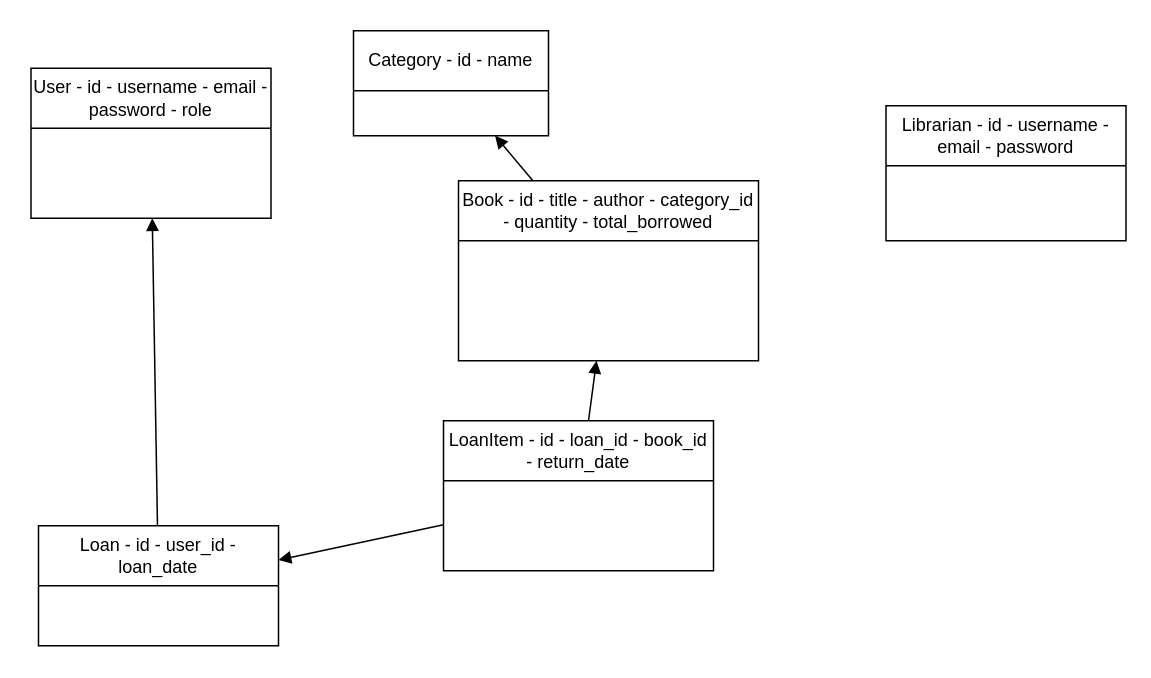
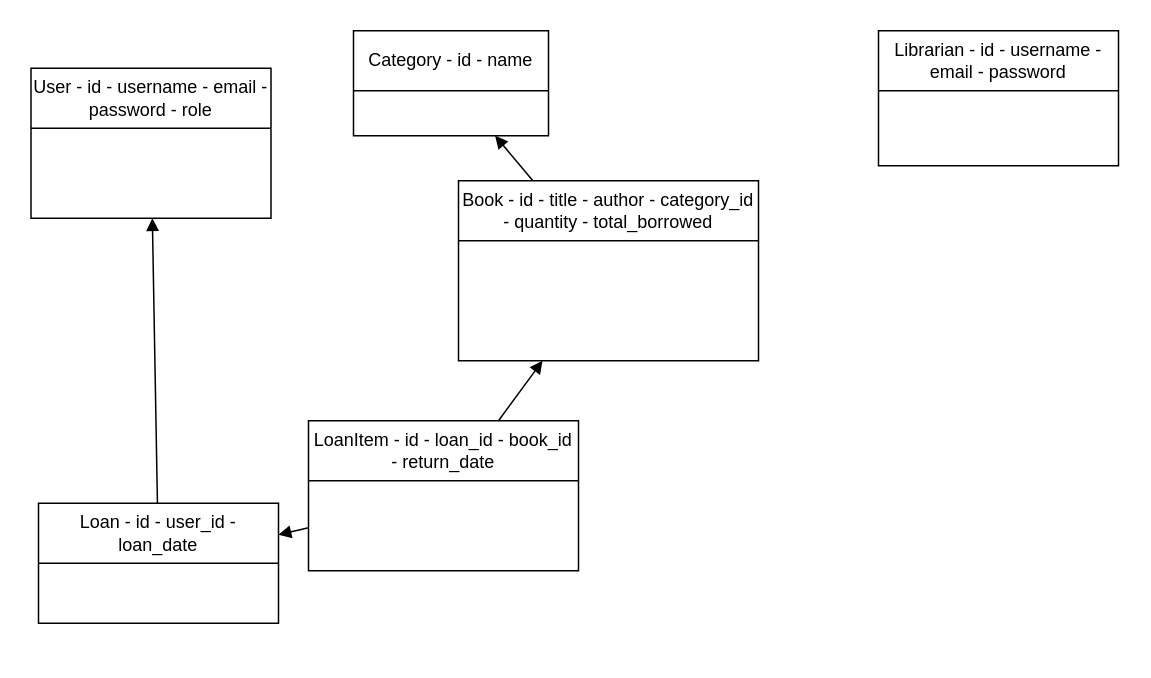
node "Librarian - id - username - email - password": moved (1006, 173) -> (998, 98)
node "LoanItem - id - loan_id - book_id - return_date": moved (578, 496) -> (443, 496)
node "Loan - id - user_id - loan_date": moved (158, 586) -> (158, 563)
